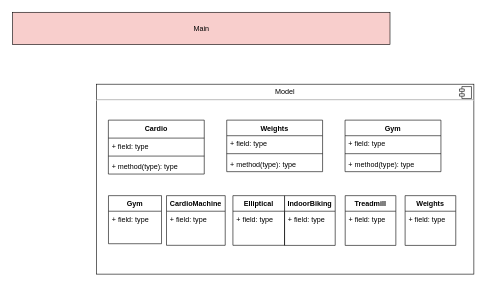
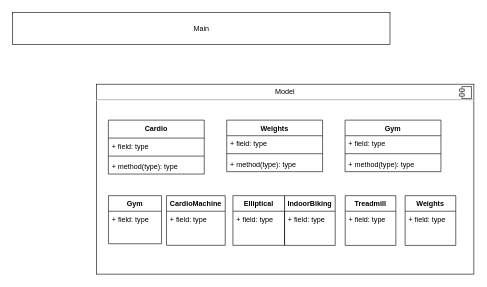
node "Main": fillcolor #f8cecc -> #ffffff
